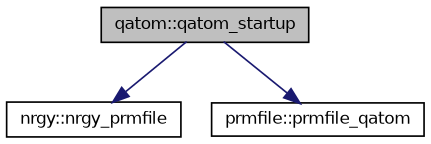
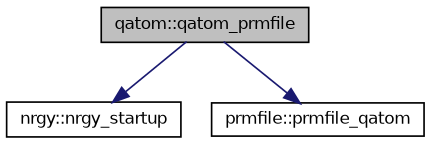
node "qatom::qatom_startup": label "qatom::qatom_startup" -> "qatom::qatom_prmfile"
node "nrgy::nrgy_prmfile": label "nrgy::nrgy_prmfile" -> "nrgy::nrgy_startup"
